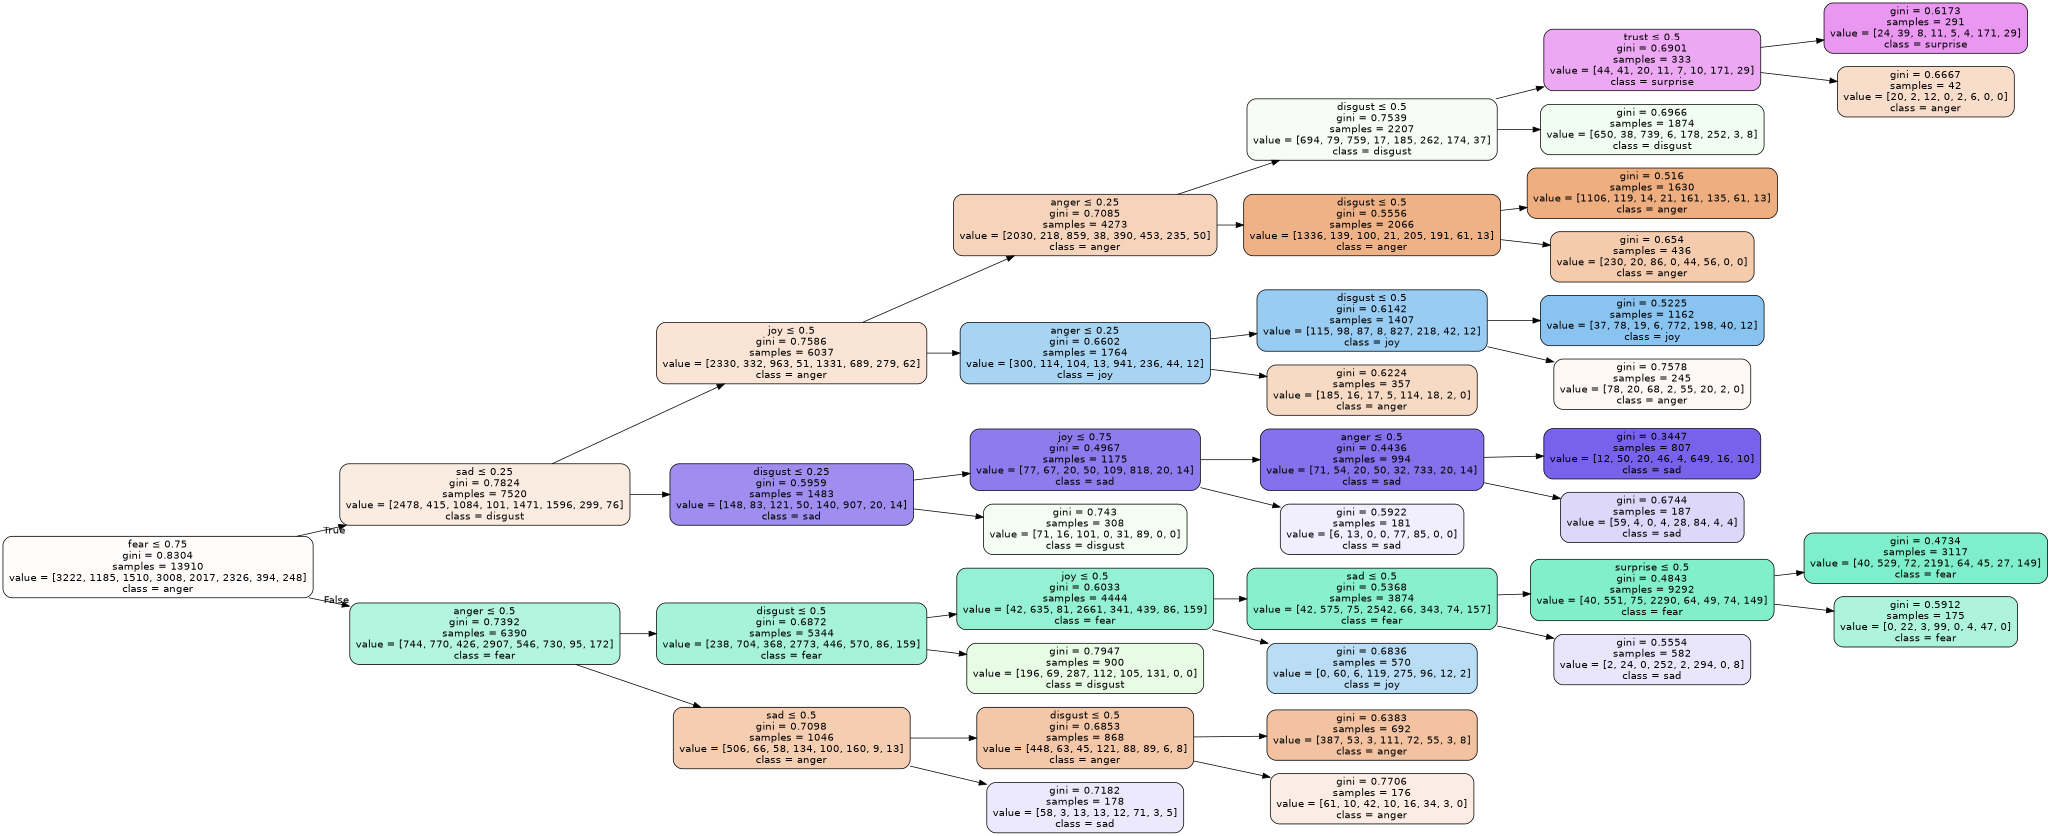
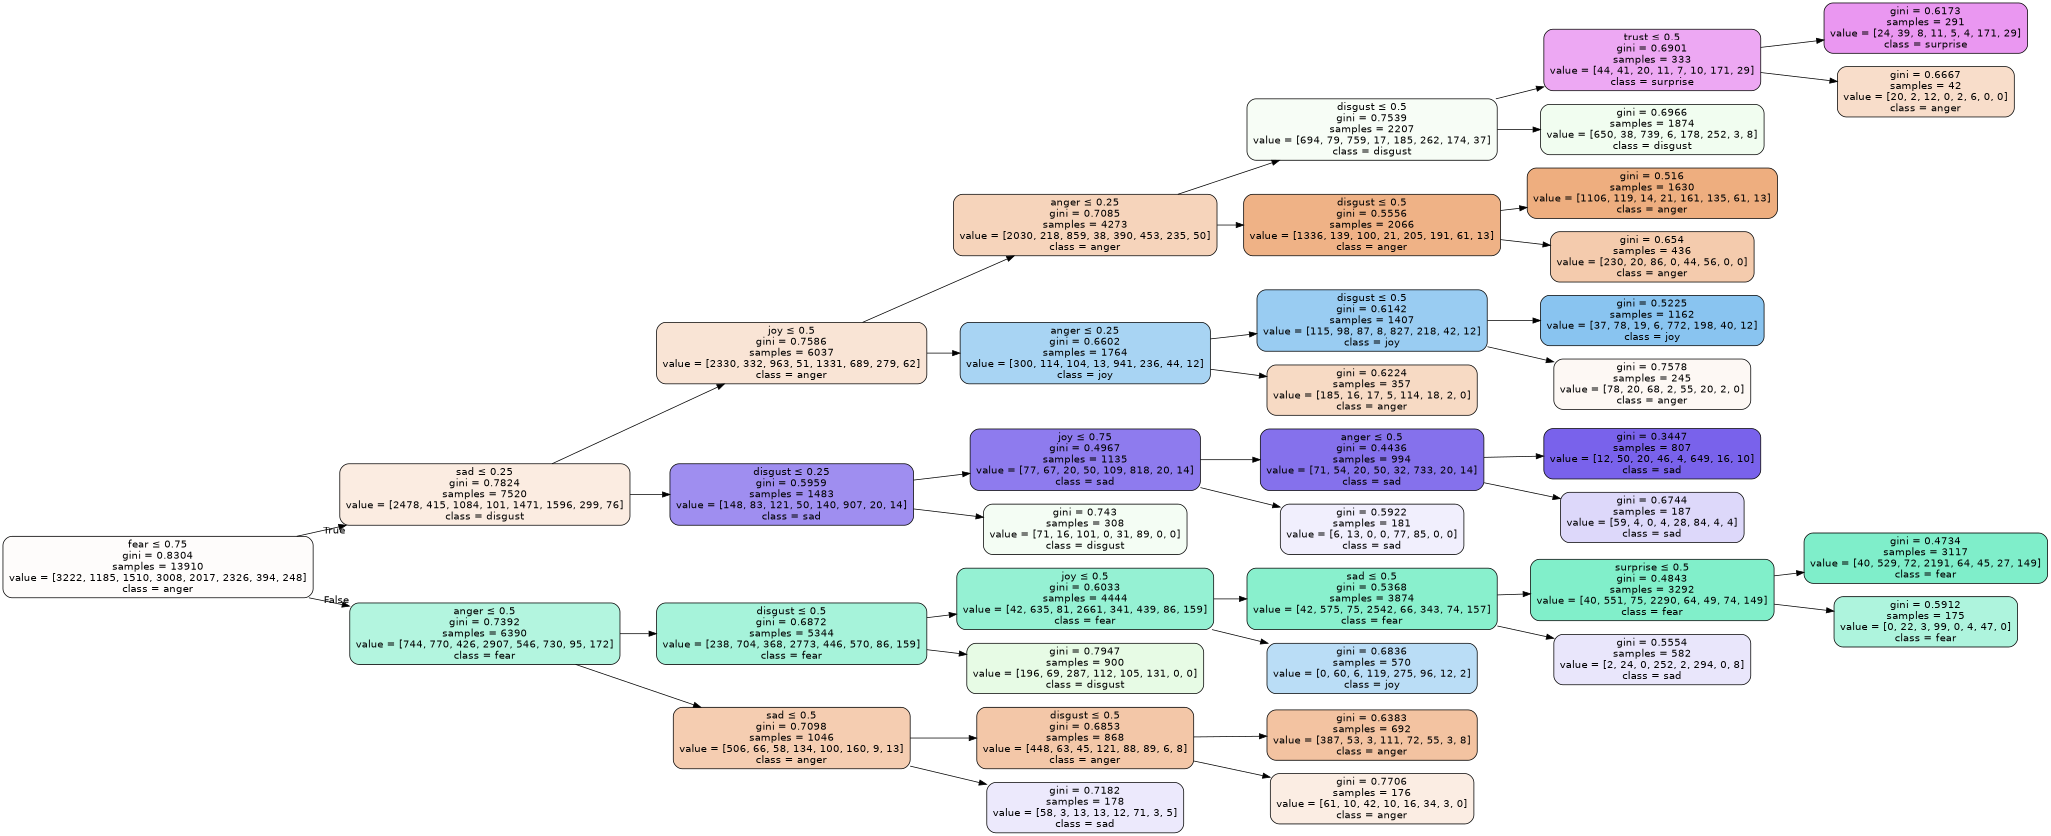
node "joy ≤ 0.75": text "samples = 1175" -> "samples = 1135"
node "surprise ≤ 0.5": text "samples = 9292" -> "samples = 3292"
